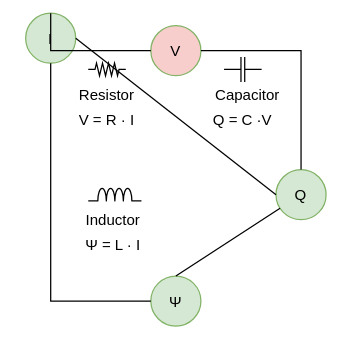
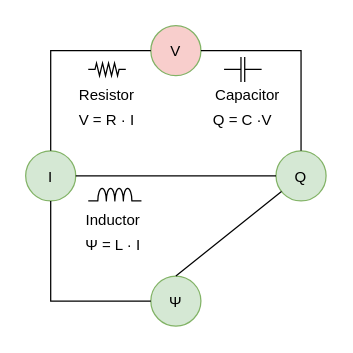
node "I": moved (51, 38) -> (51, 176)
node "Q": moved (301, 194) -> (301, 176)
